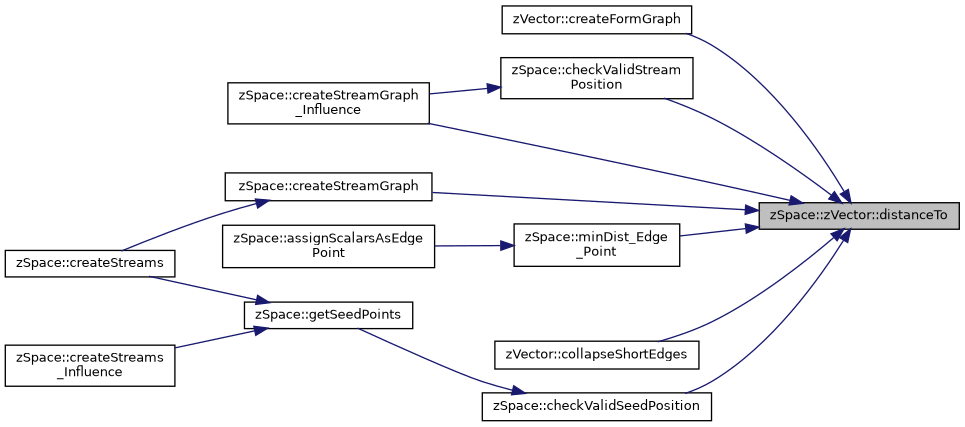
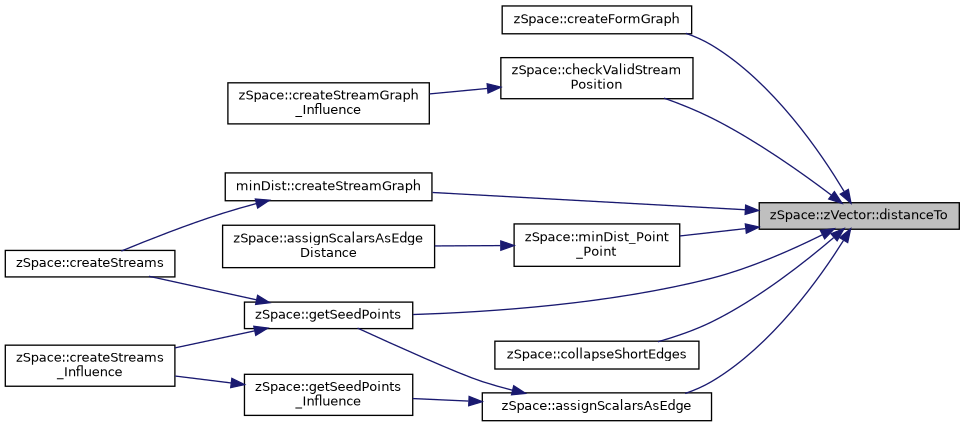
node "zVector::createFormGraph": label "zVector::createFormGraph" -> "zSpace::createFormGraph"
edge "zSpace::createStreamGraph _Influence" -> "zSpace::zVector::distanceTo": now "zSpace::getSeedPoints" -> "zSpace::zVector::distanceTo"
node "zSpace::createStreamGraph": label "zSpace::createStreamGraph" -> "minDist::createStreamGraph"
node "zSpace::minDist_Edge _Point": label "zSpace::minDist_Edge _Point" -> "zSpace::minDist_Point _Point"
node "zSpace::assignScalarsAsEdge Point": label "zSpace::assignScalarsAsEdge Point" -> "zSpace::assignScalarsAsEdge Distance"
node "zVector::collapseShortEdges": label "zVector::collapseShortEdges" -> "zSpace::collapseShortEdges"
node "zSpace::getSeedPoints _Influence": added
node "zSpace::checkValidSeedPosition": label "zSpace::checkValidSeedPosition" -> "zSpace::assignScalarsAsEdge"
